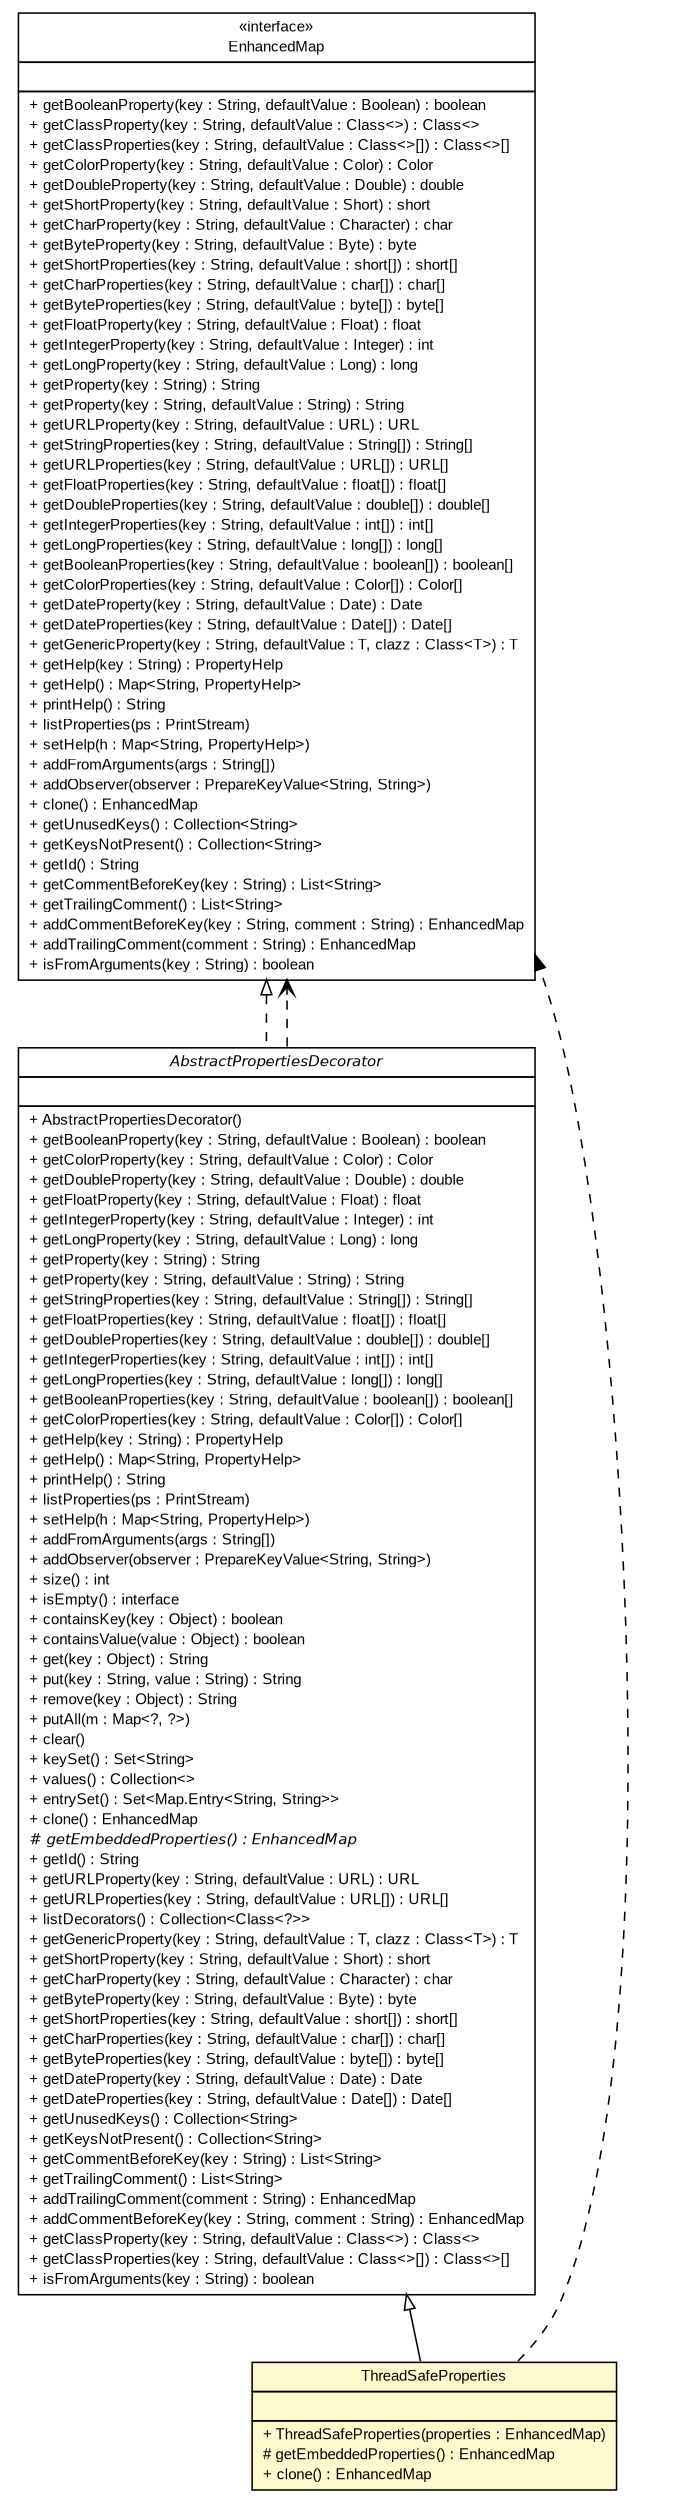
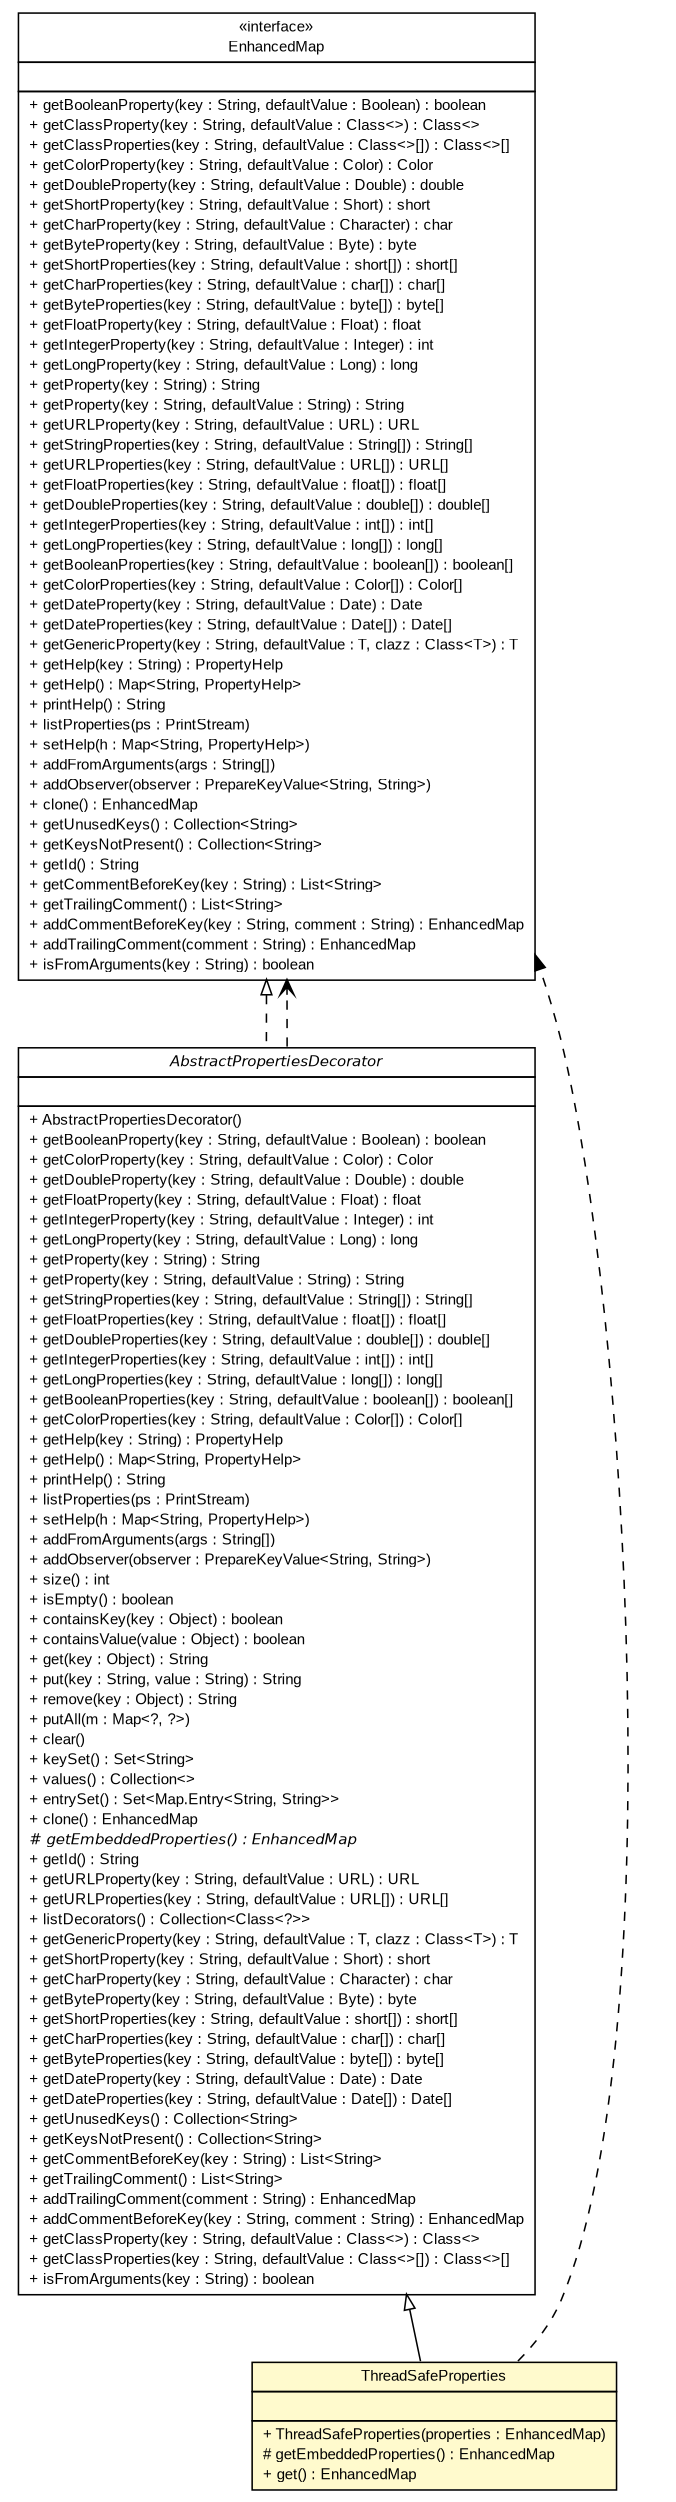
node "AbstractPropertiesDecorator": text "+ isEmpty() : interface" -> "+ isEmpty() : boolean"
node "ThreadSafeProperties": text "+ clone() : EnhancedMap" -> "+ get() : EnhancedMap"
